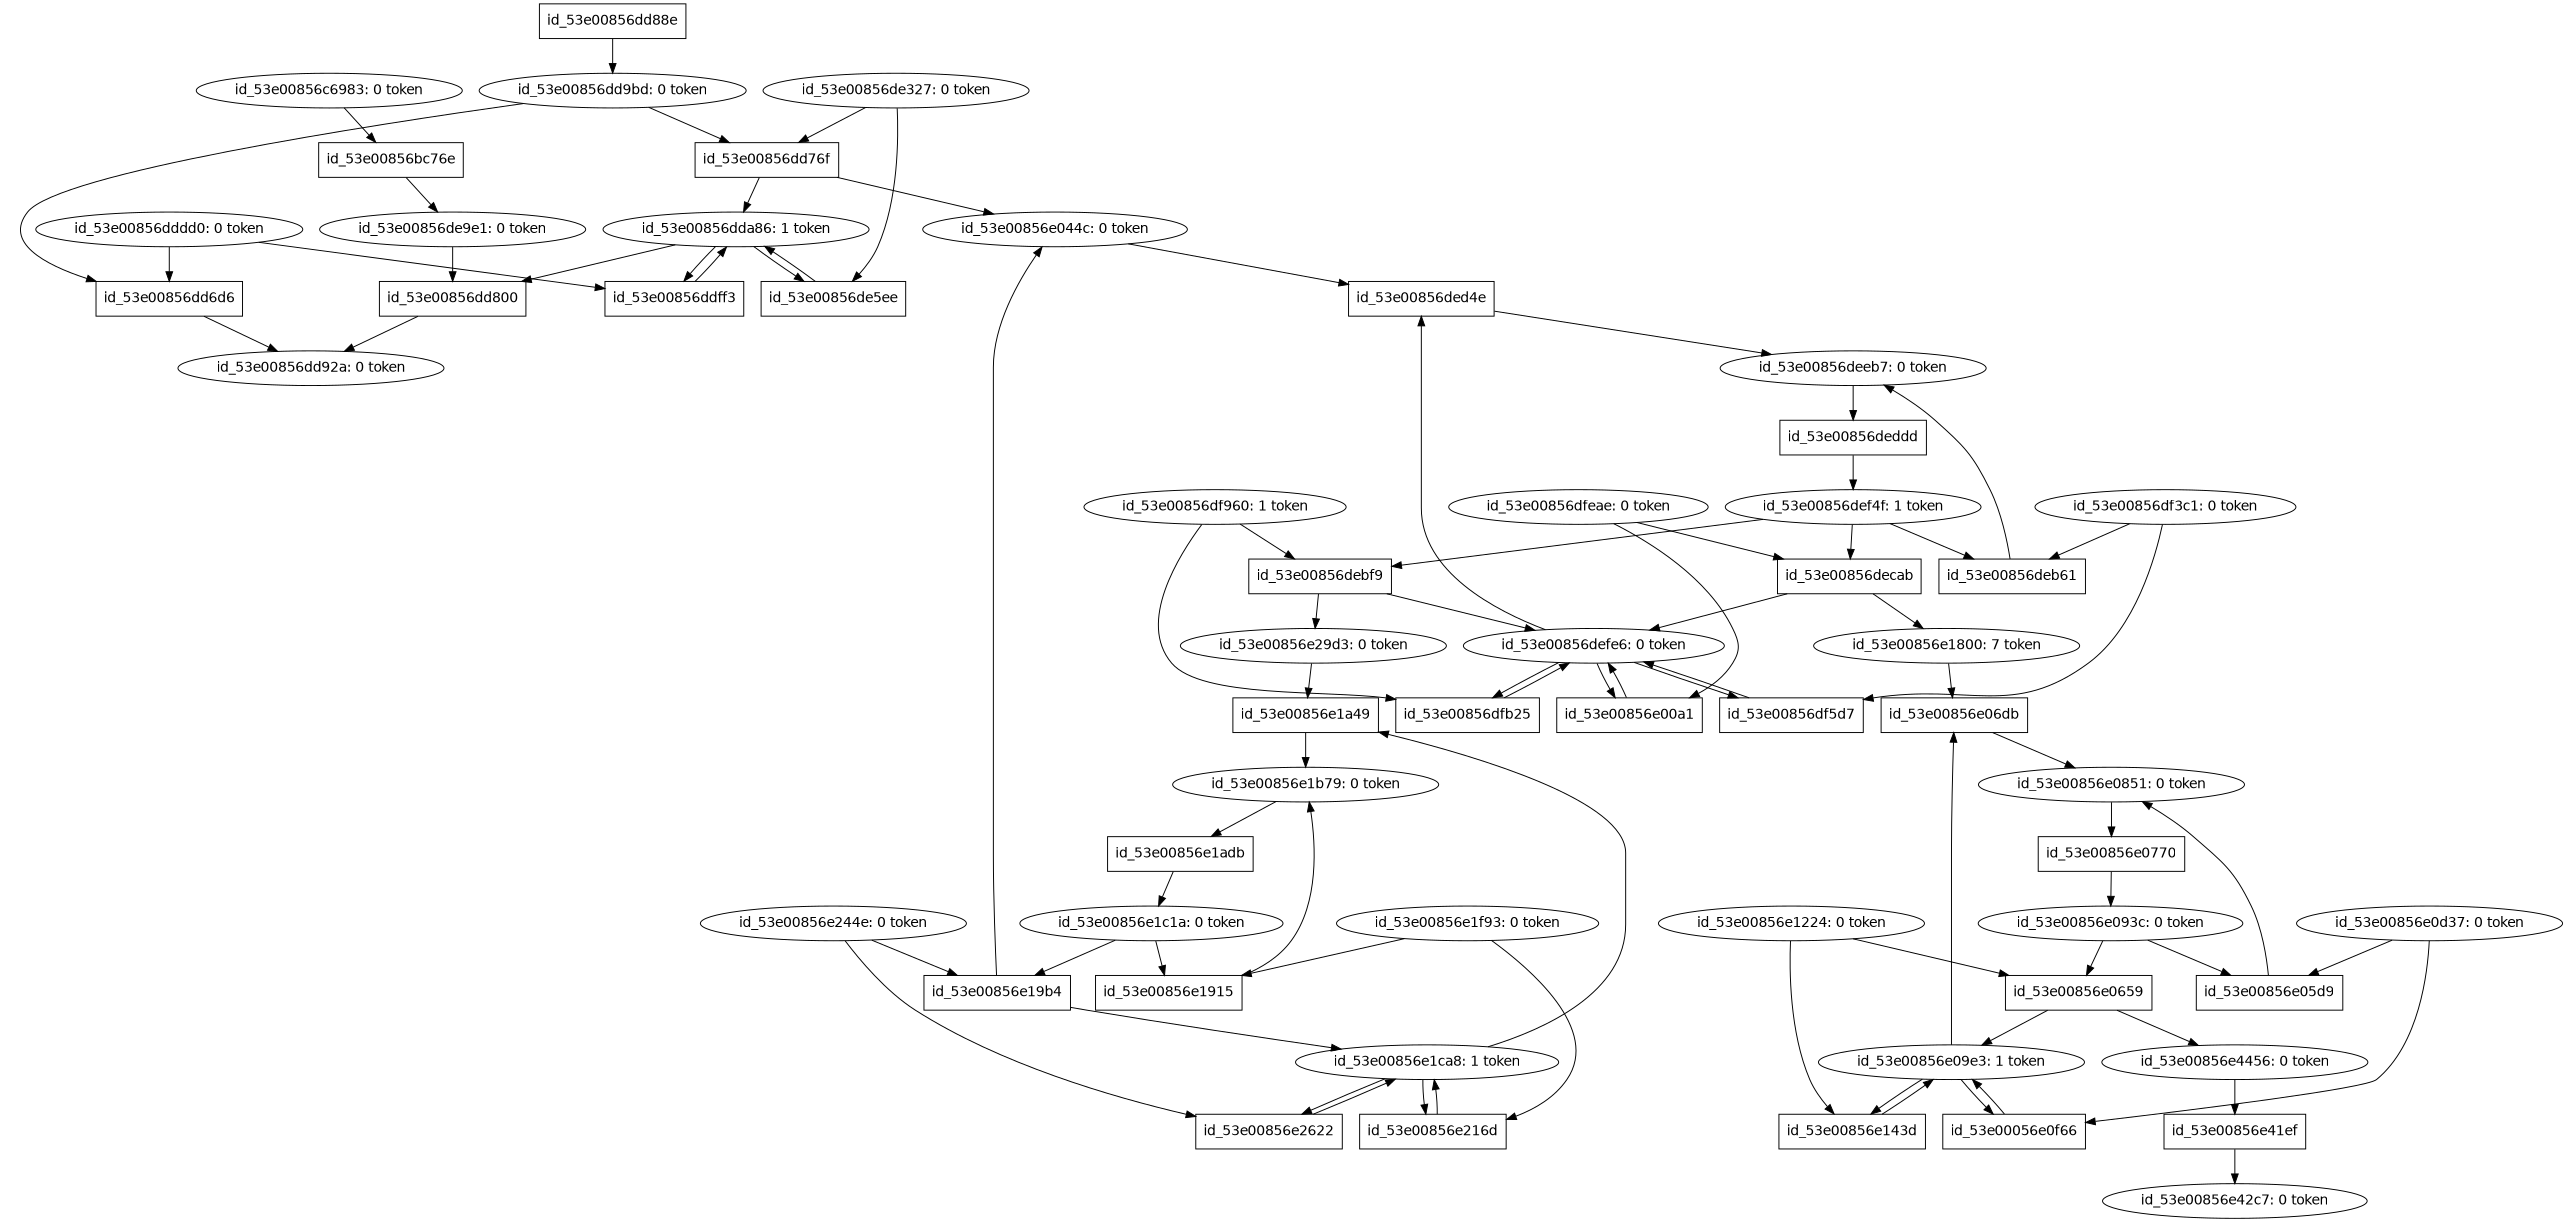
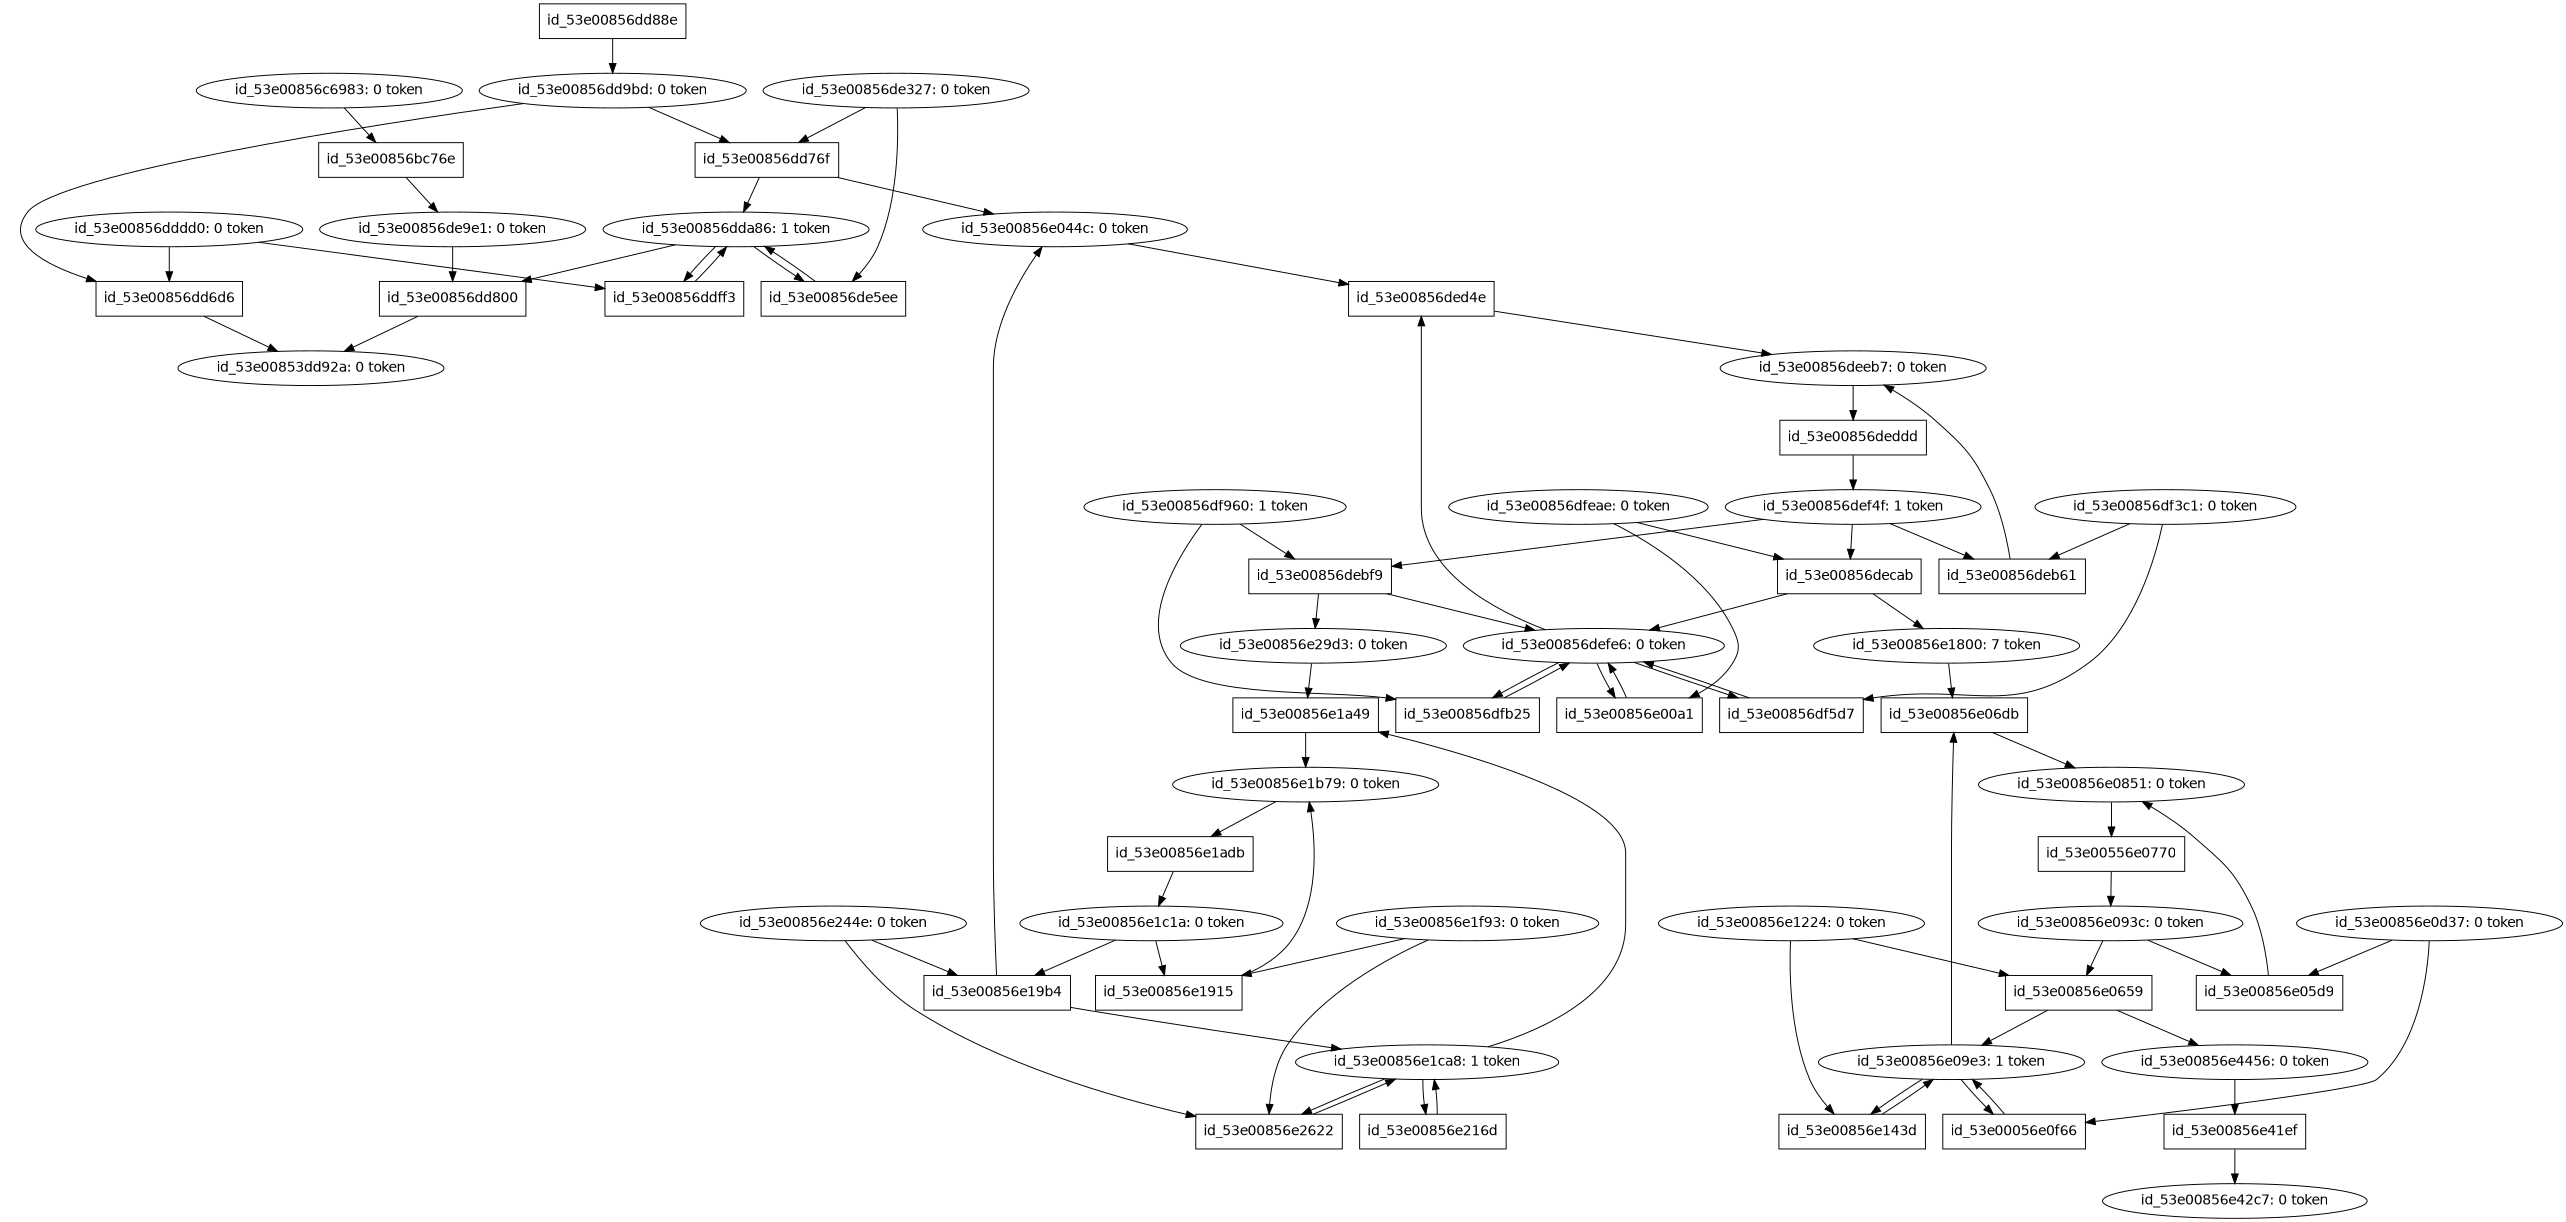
node "id_53e00856dd92a: 0 token": label "id_53e00856dd92a: 0 token" -> "id_53e00853dd92a: 0 token"
node "id_53e00856e0770": label "id_53e00856e0770" -> "id_53e00556e0770"
edge "id_53e00856e1f93: 0 token" -> "id_53e00856e216d": now "id_53e00856e1f93: 0 token" -> "id_53e00856e2622"
